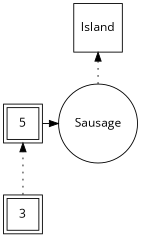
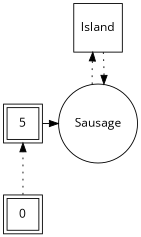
edge "Island" -> "Sausage": added
node "3": label "3" -> "0"
